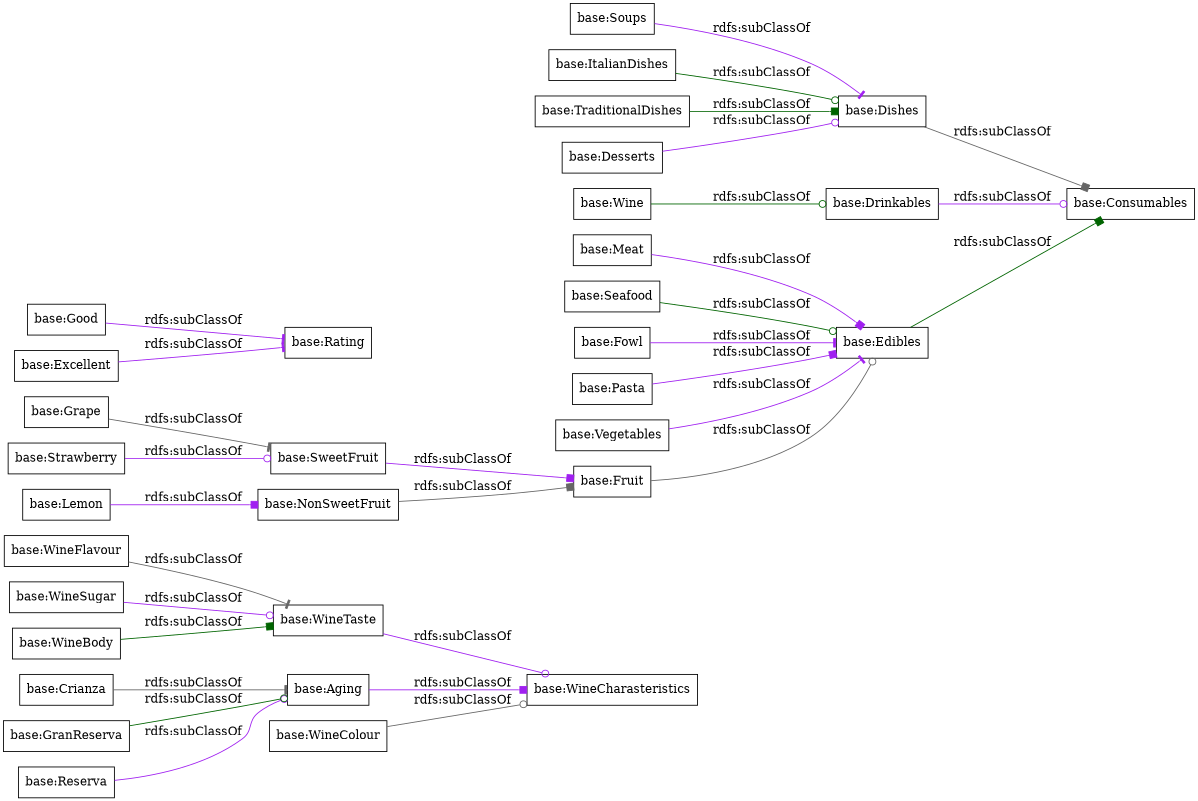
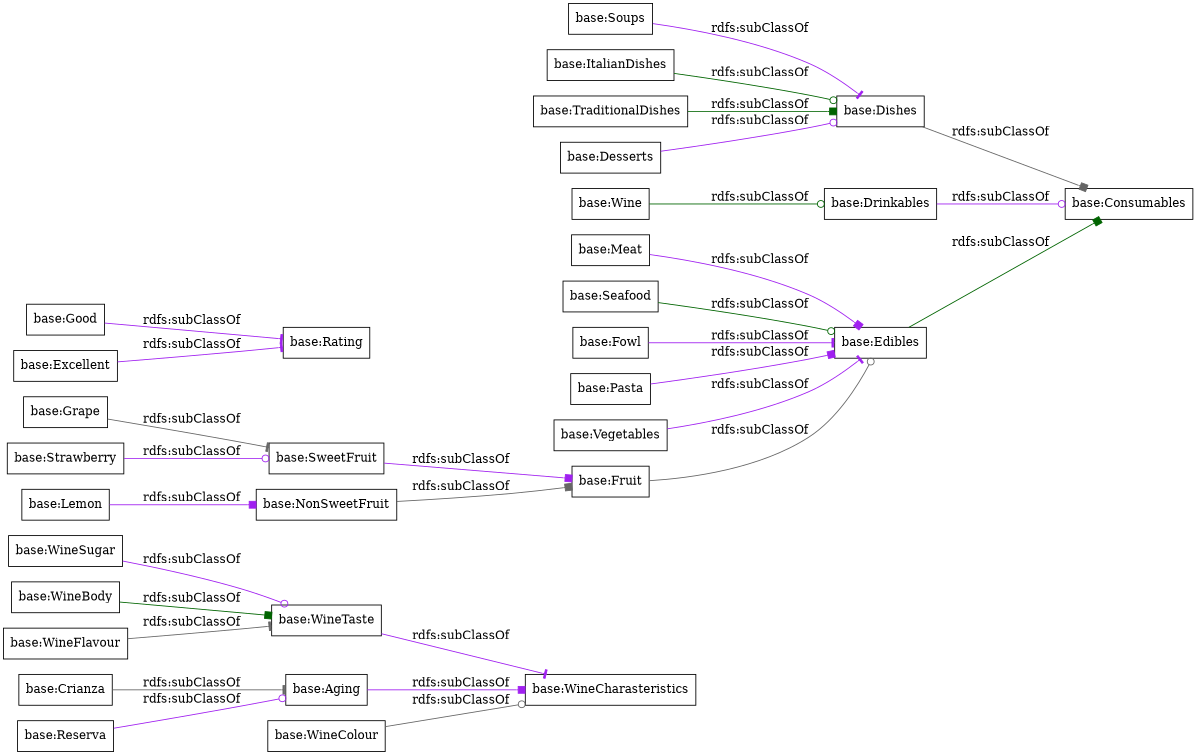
edge "base:WineTaste" -> "base:WineCharasteristics": arrowhead odot -> tee
node "base:GranReserva": removed
